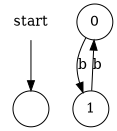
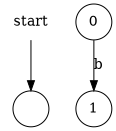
edge "1" -> "0": removed, label "b"
